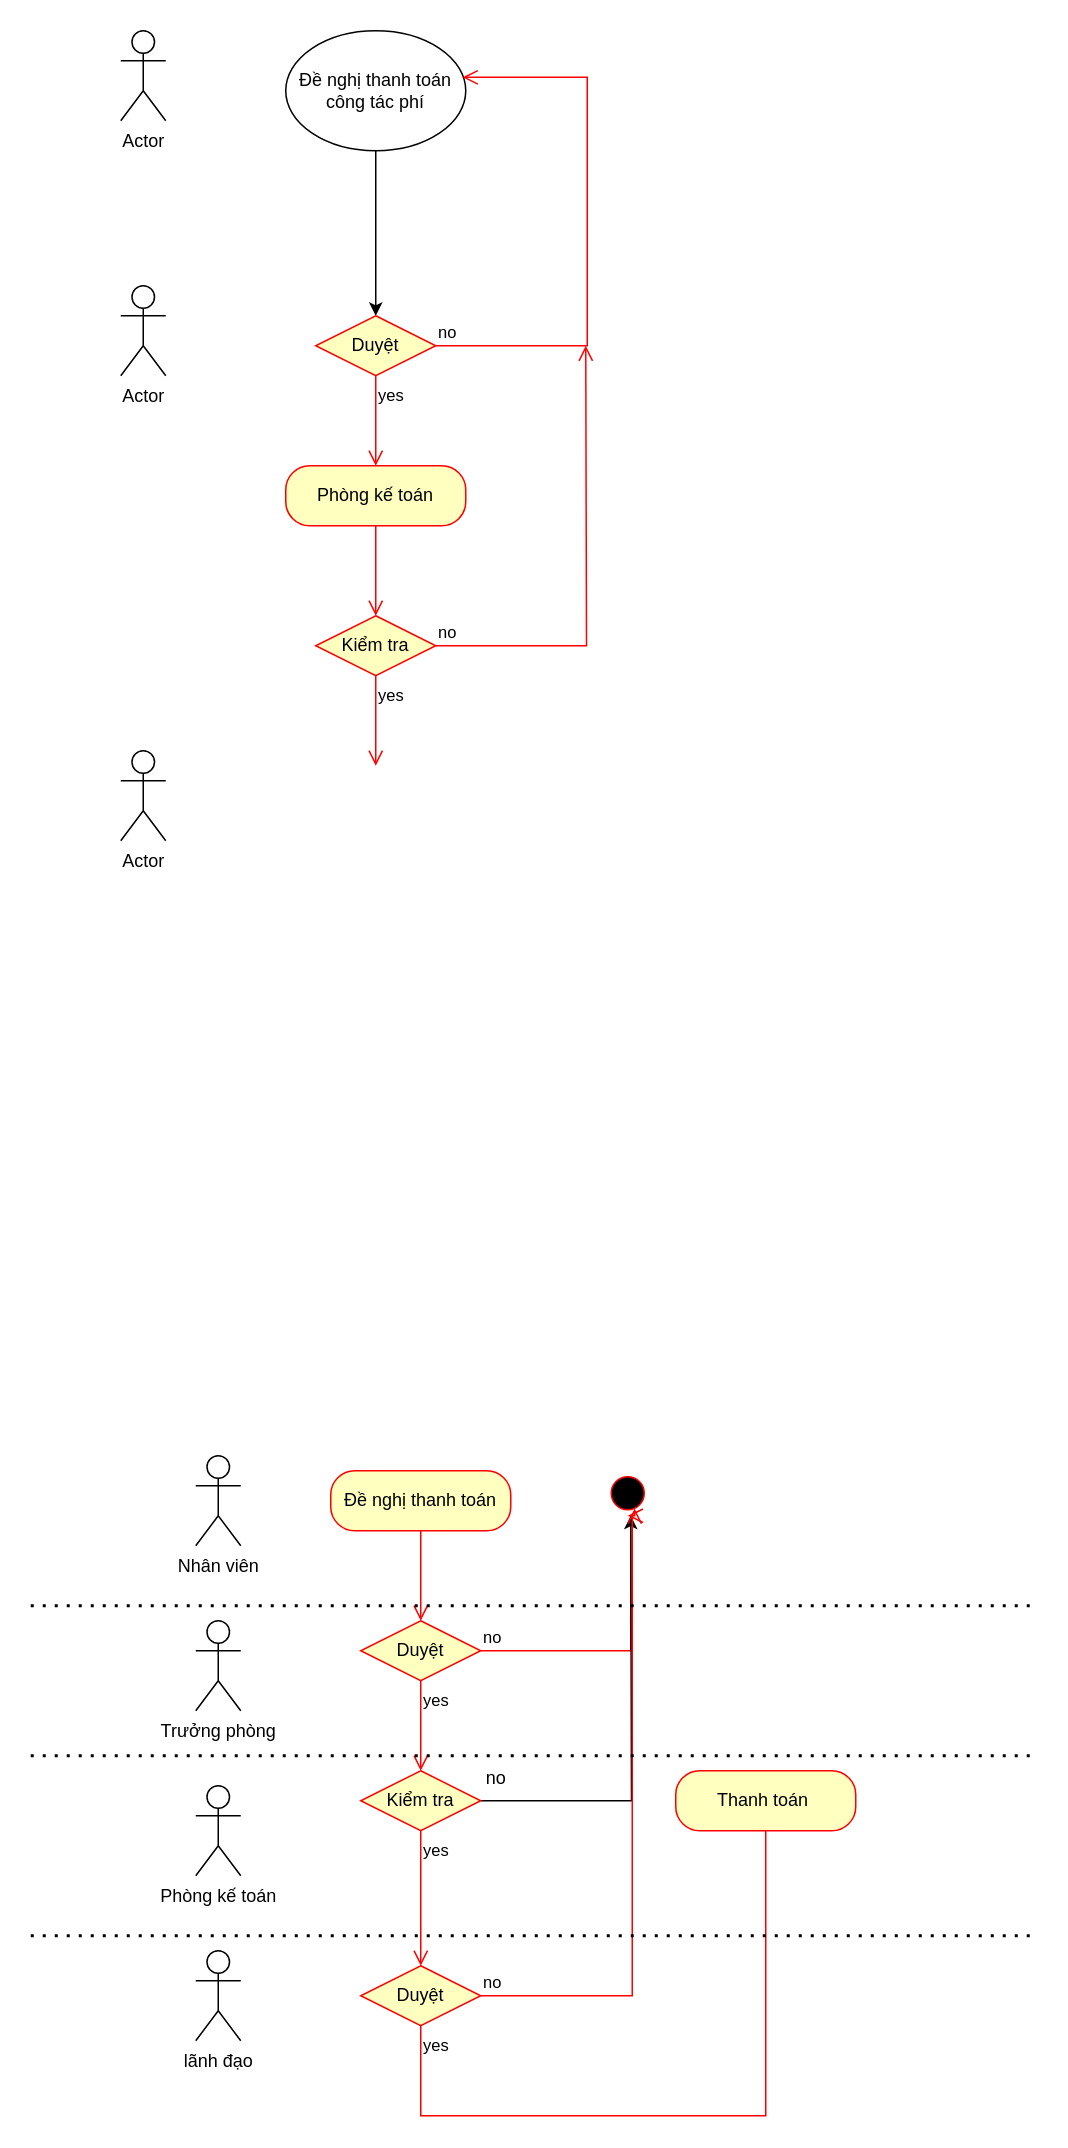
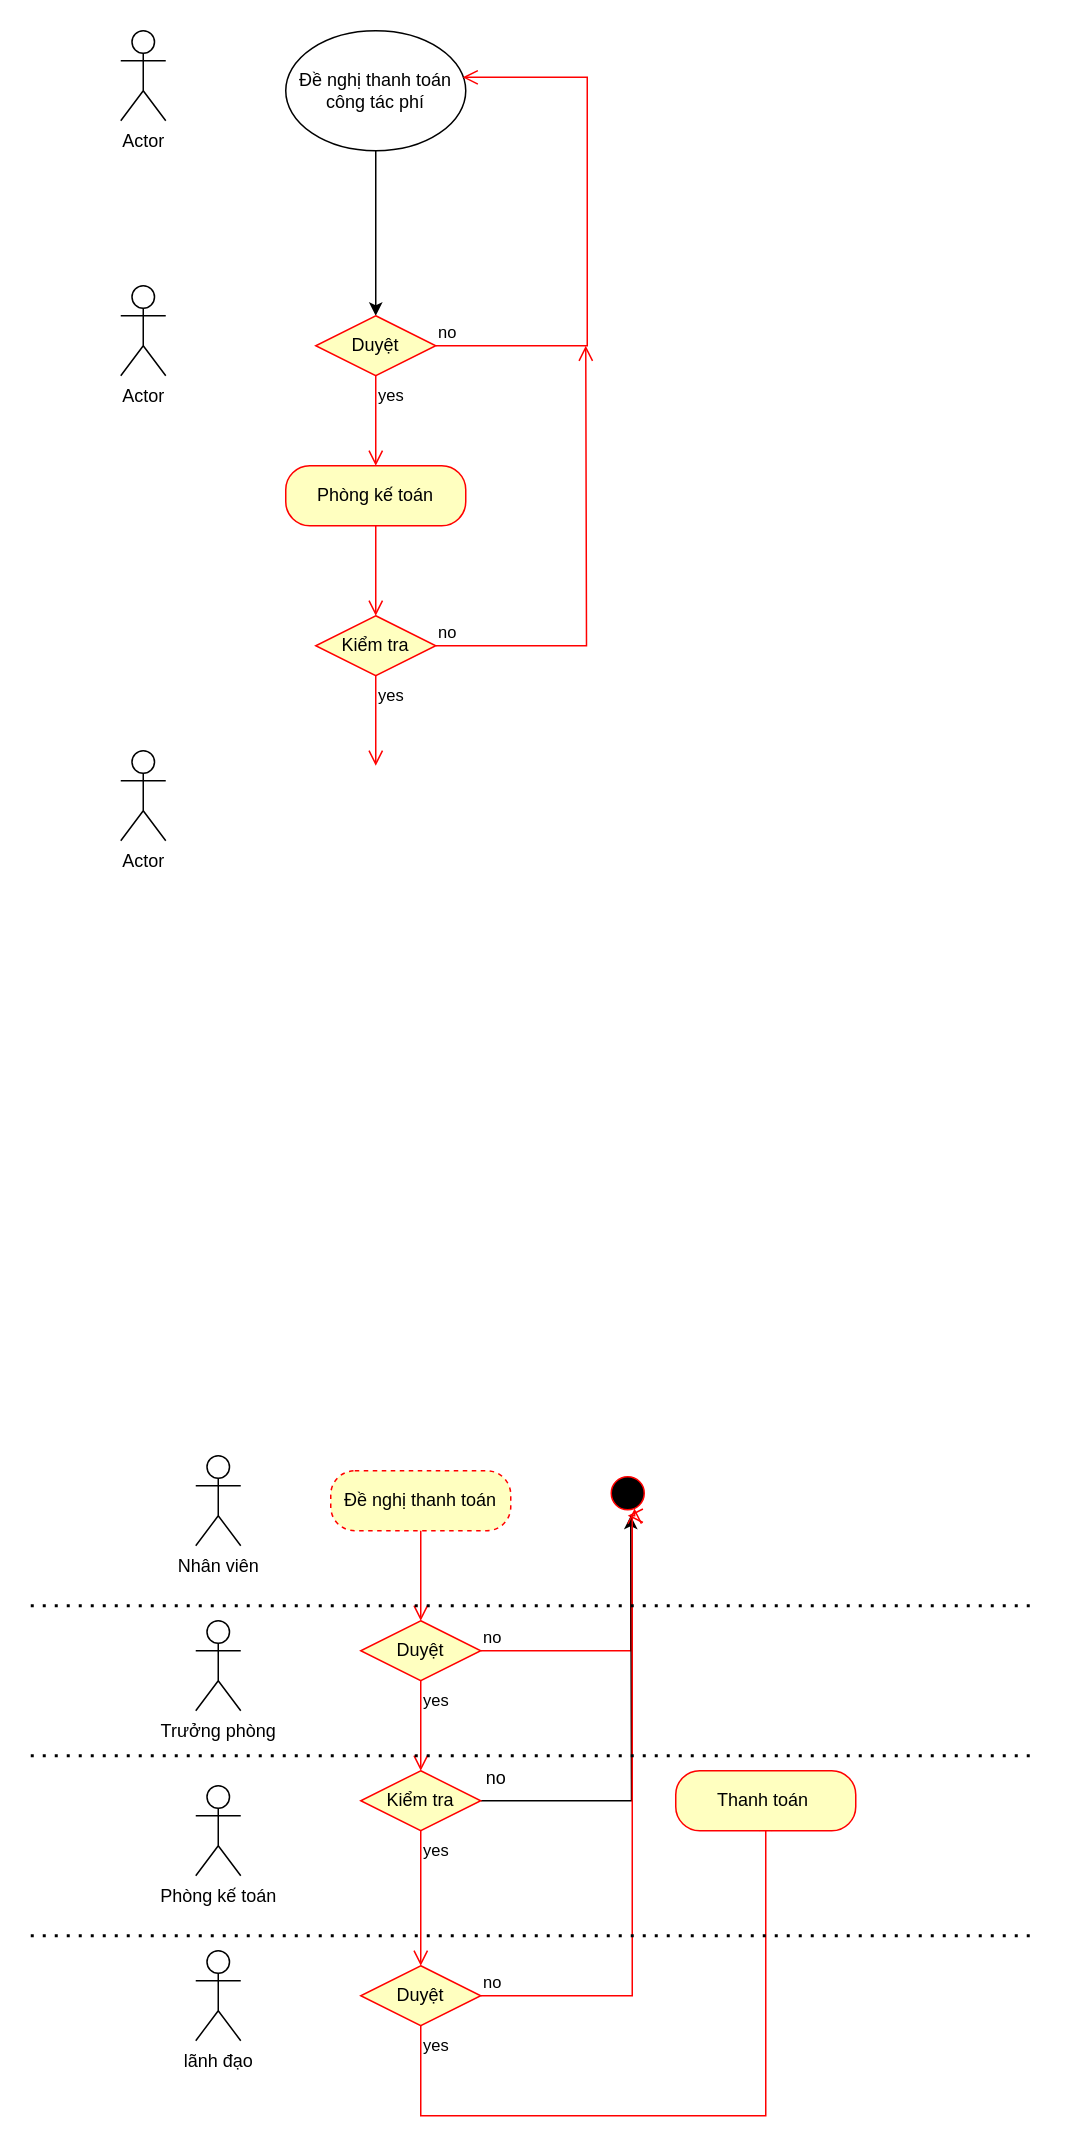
node "Đề nghị thanh toán": style solid -> dashed
